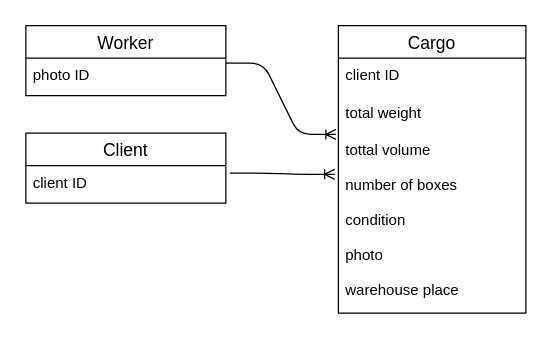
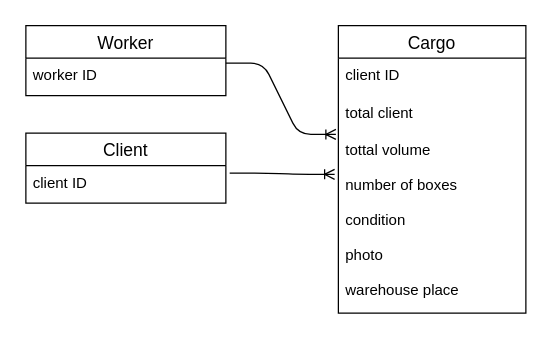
node "photo ID": label "photo ID" -> "worker ID"
node "total weight": label "total weight" -> "total client"
